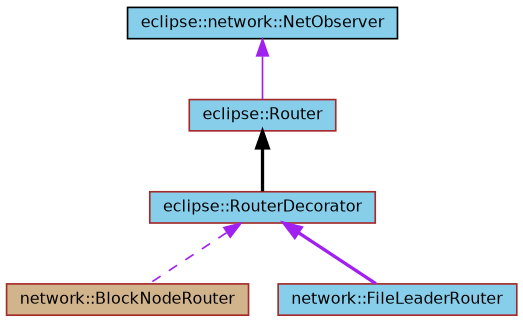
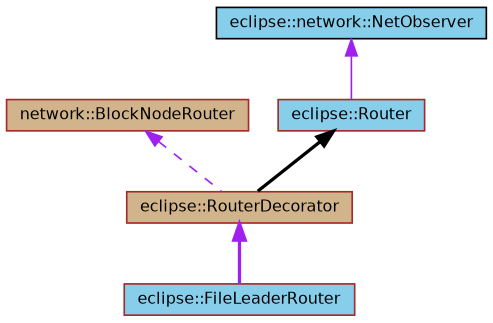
node "eclipse::RouterDecorator": fillcolor skyblue -> tan
edge "network::BlockNodeRouter" -> "eclipse::RouterDecorator": reversed
node "network::FileLeaderRouter": label "network::FileLeaderRouter" -> "eclipse::FileLeaderRouter"
